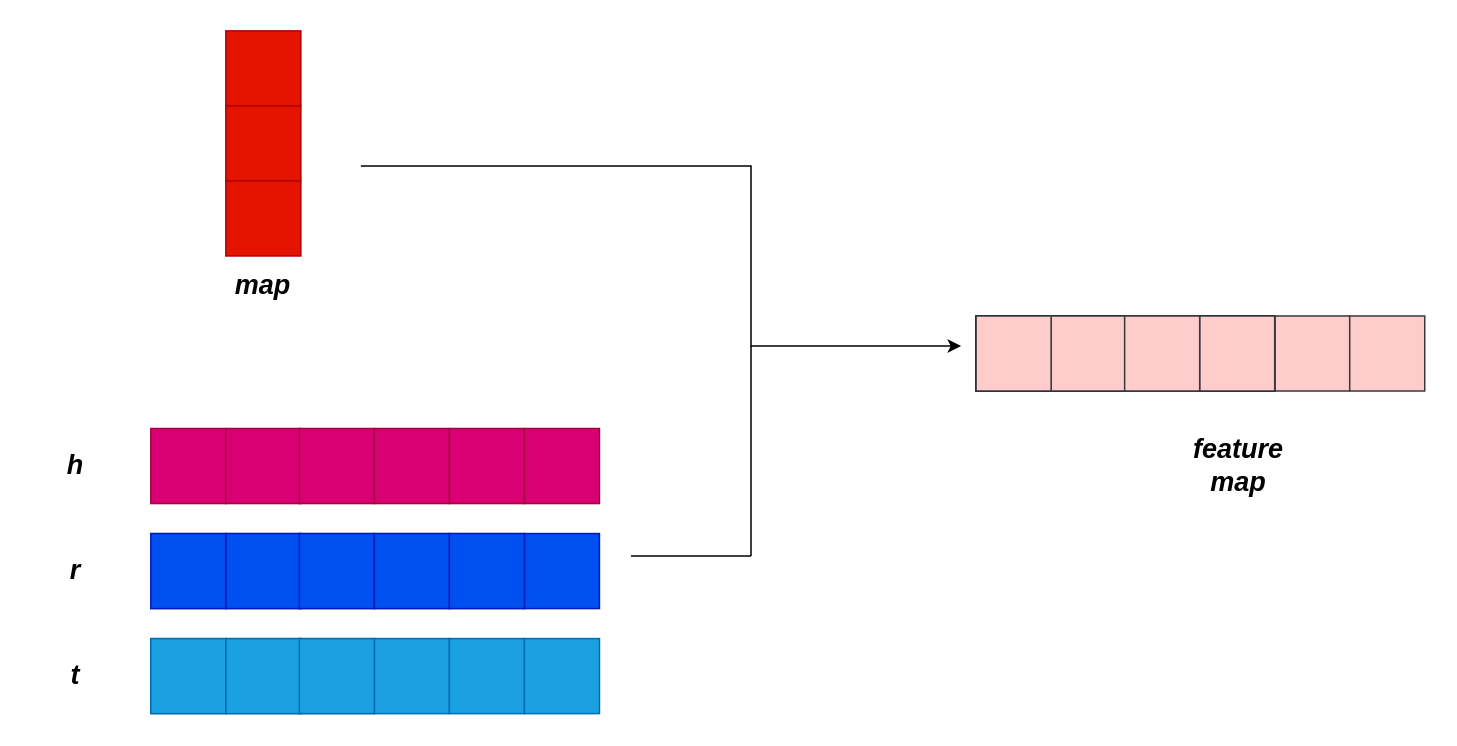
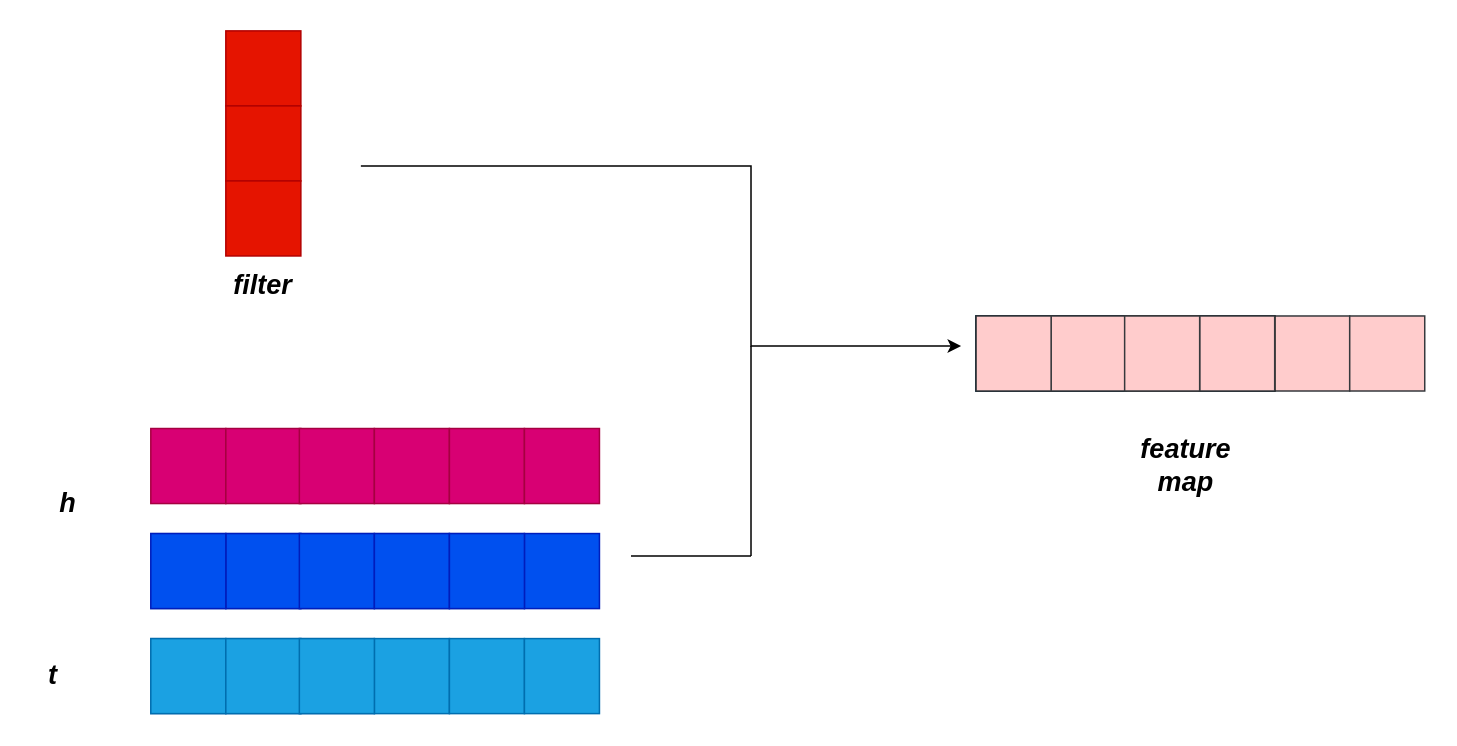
node "map": label "map" -> "filter"
node "h": moved (76, 466) -> (68, 503)
node "feature map": moved (1238, 466) -> (1186, 466)
node "r": removed
node "t": moved (76, 676) -> (53, 676)
